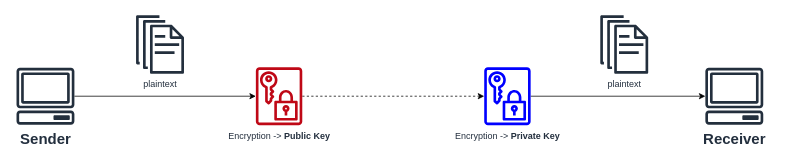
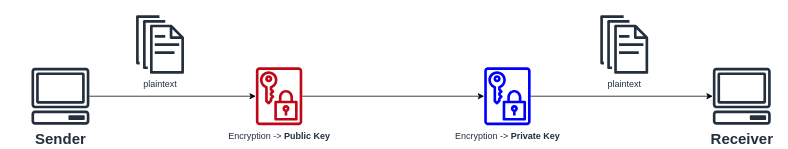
node "Sender": moved (45, 96) -> (60, 96)
edge "Encryption -> Public Key" -> "Encryption -> Private Key": style dashed -> solid
node "Receiver": moved (735, 96) -> (742, 96)
